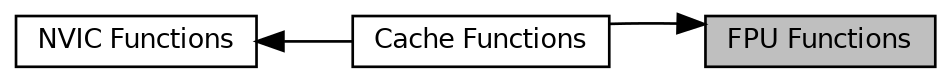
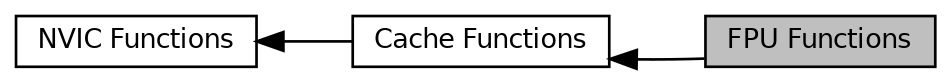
edge "Cache Functions" -> "FPU Functions": reversed
